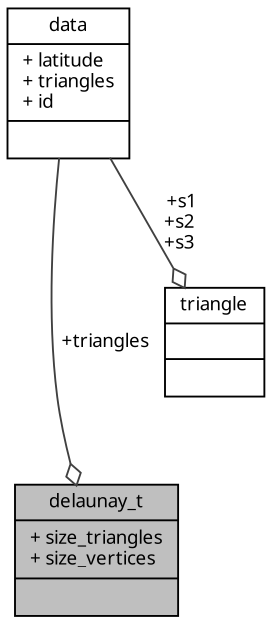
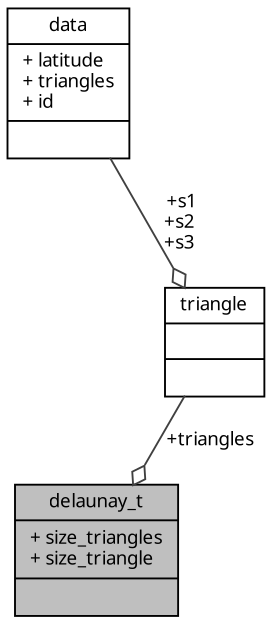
edge "data" -> "delaunay_t": now "triangle" -> "delaunay_t"
node "delaunay_t": text "+ size_vertices" -> "+ size_triangle"
